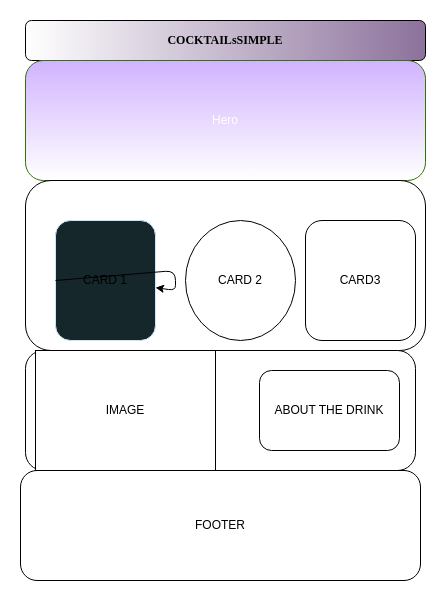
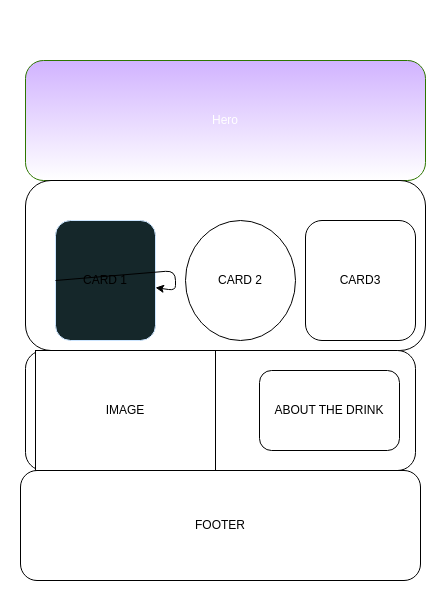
node "COCKTAILsSIMPLE": removed
